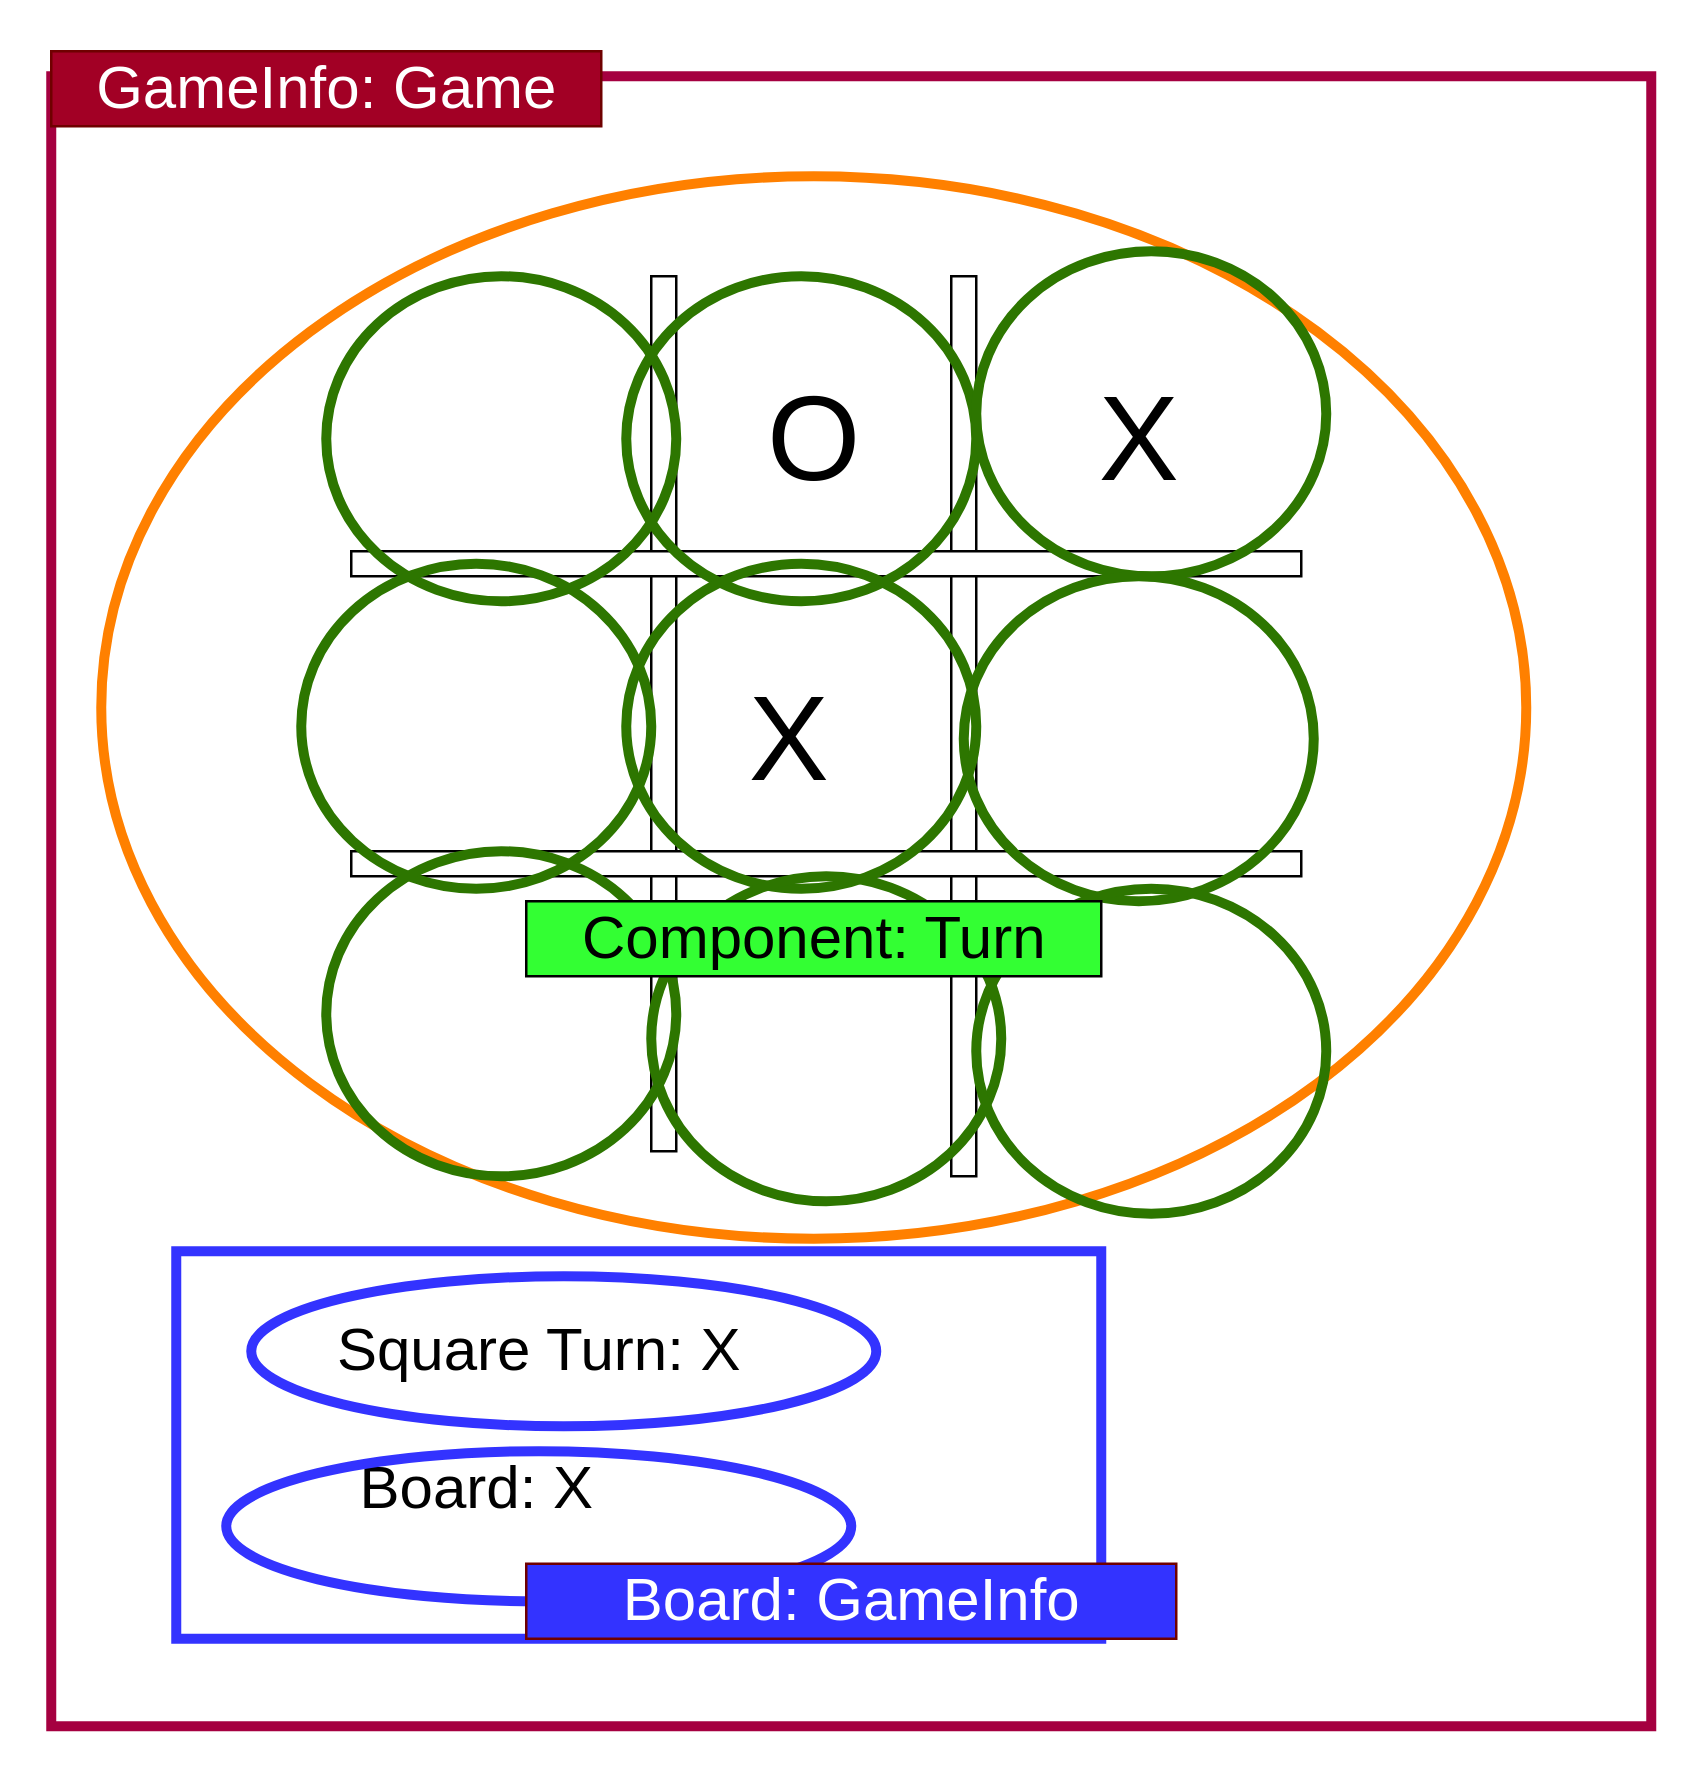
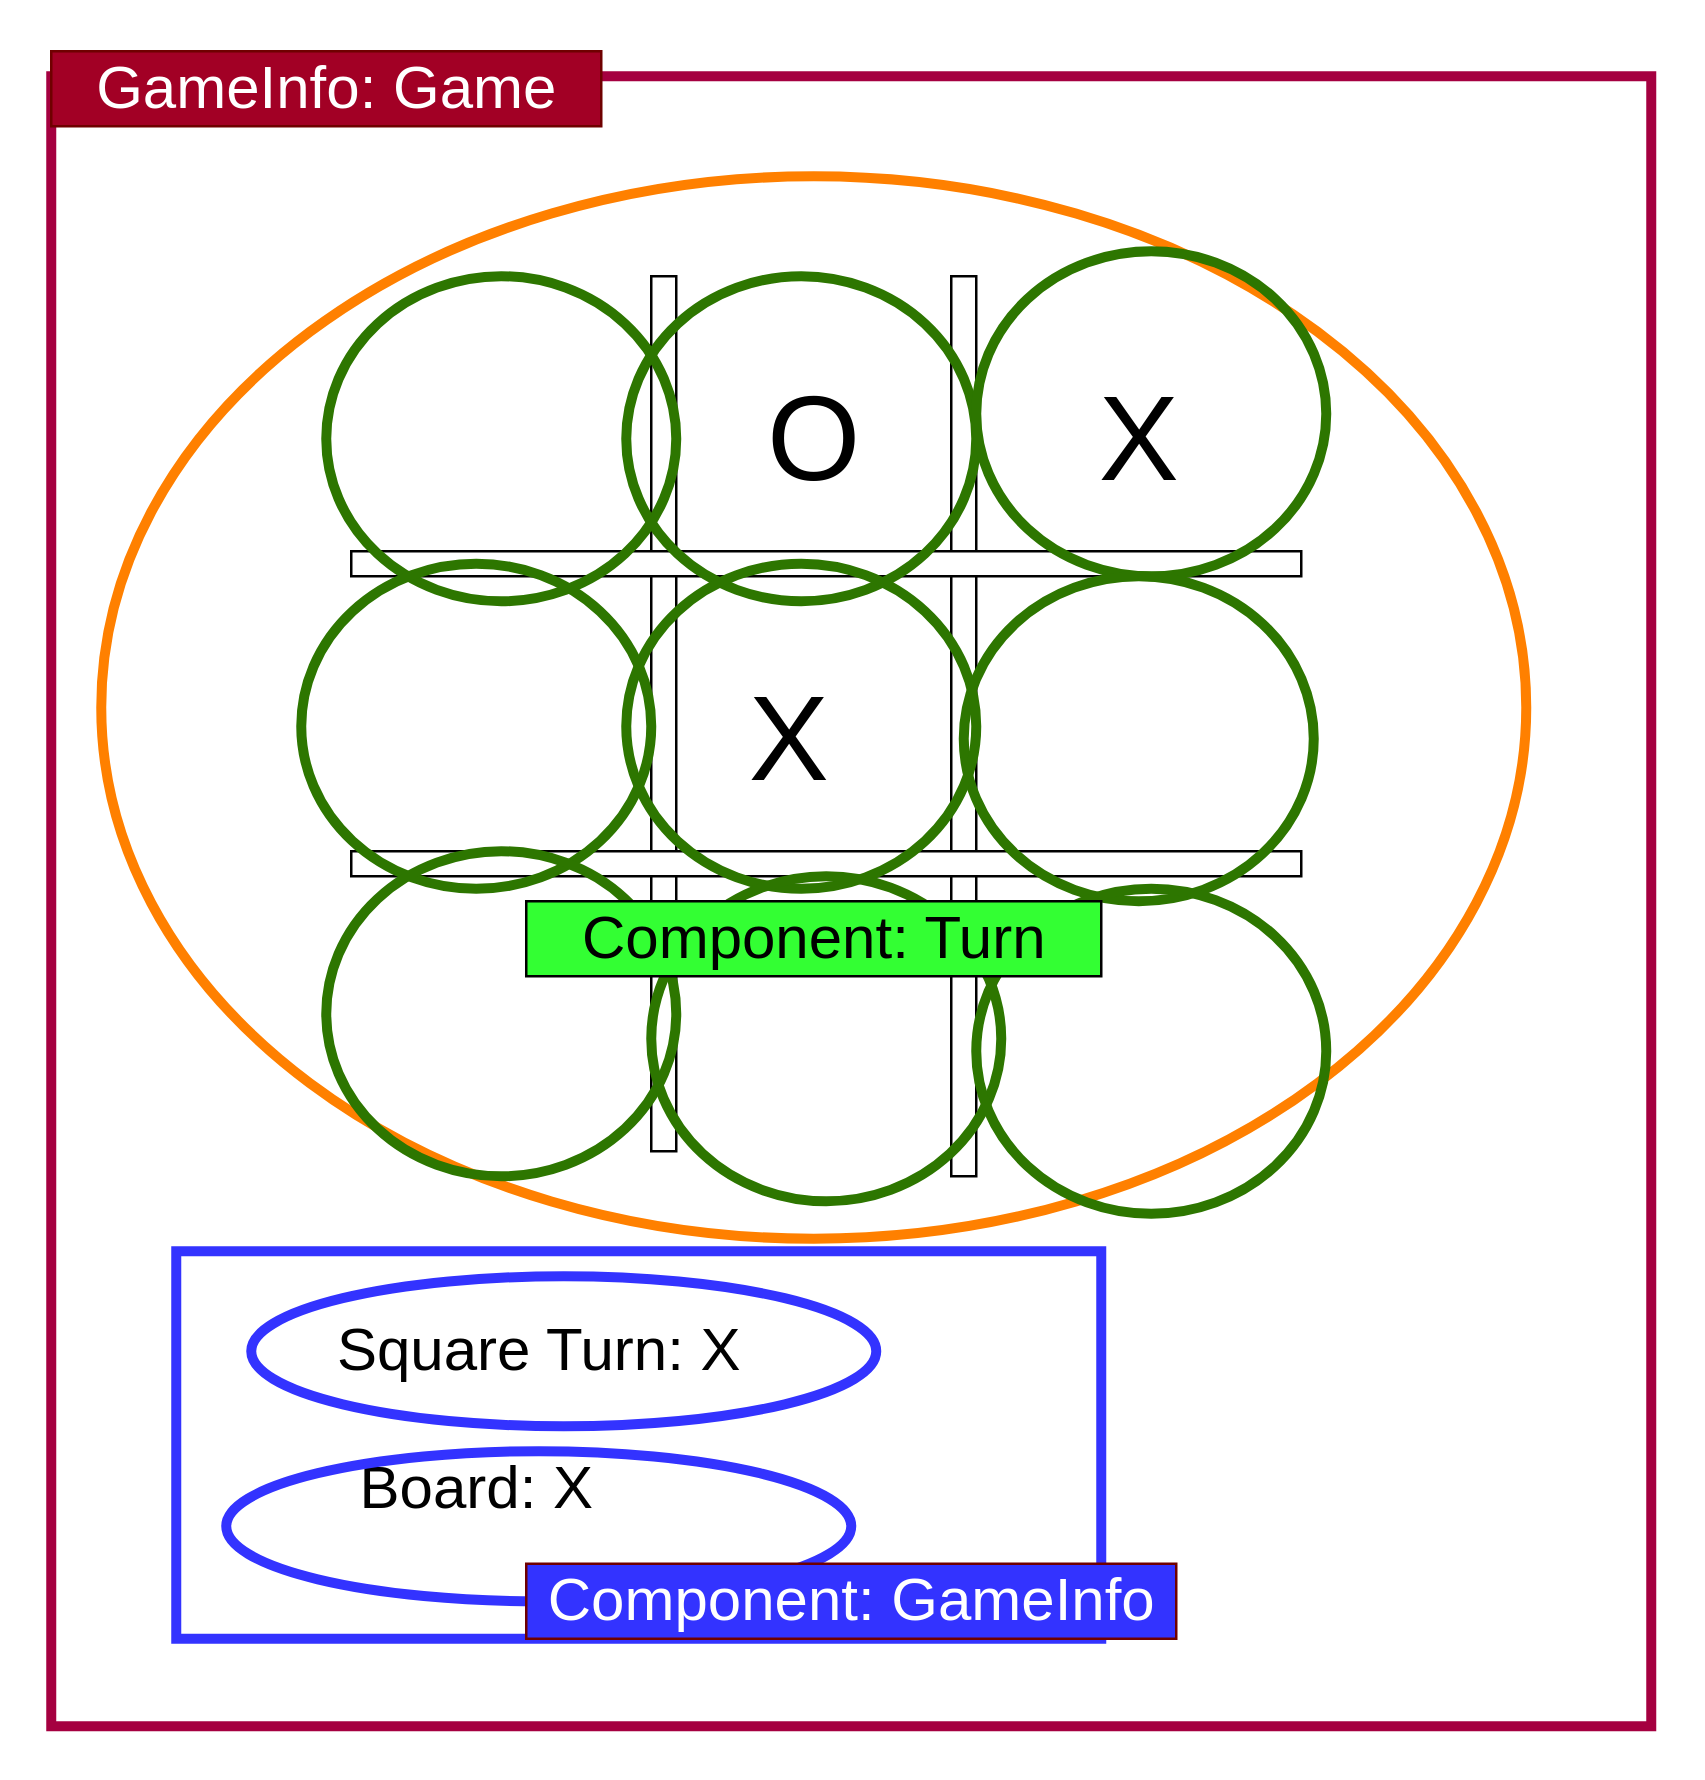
node "Board: GameInfo": label "Board: GameInfo" -> "Component: GameInfo"
